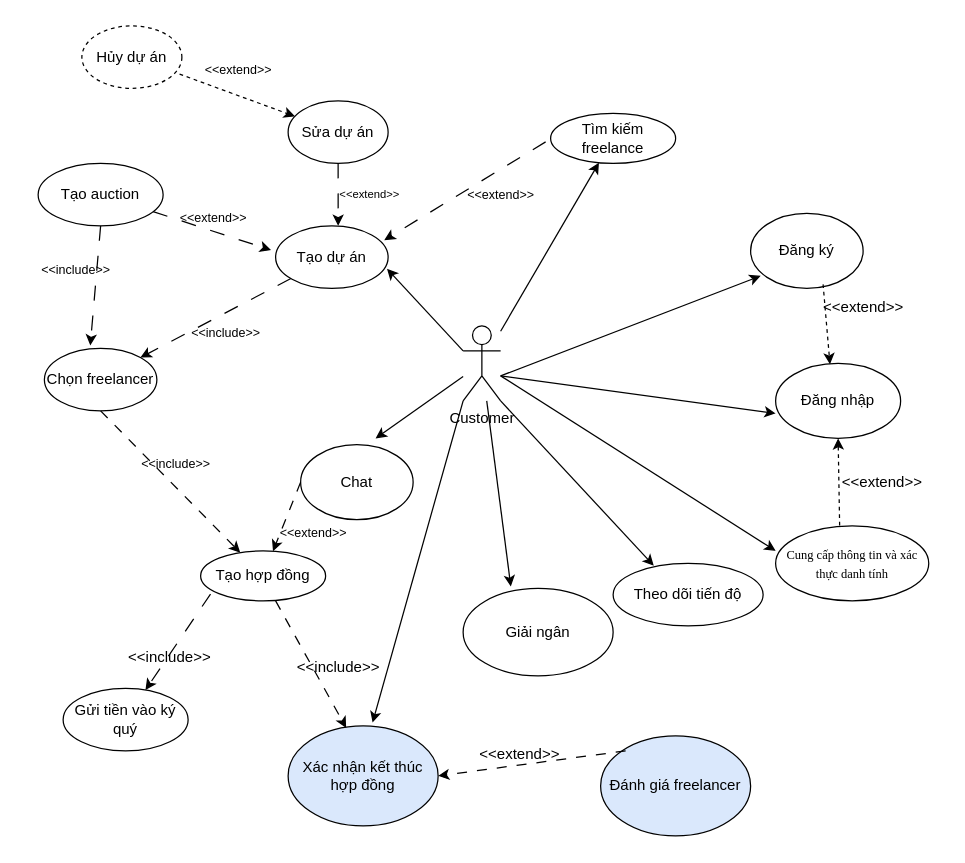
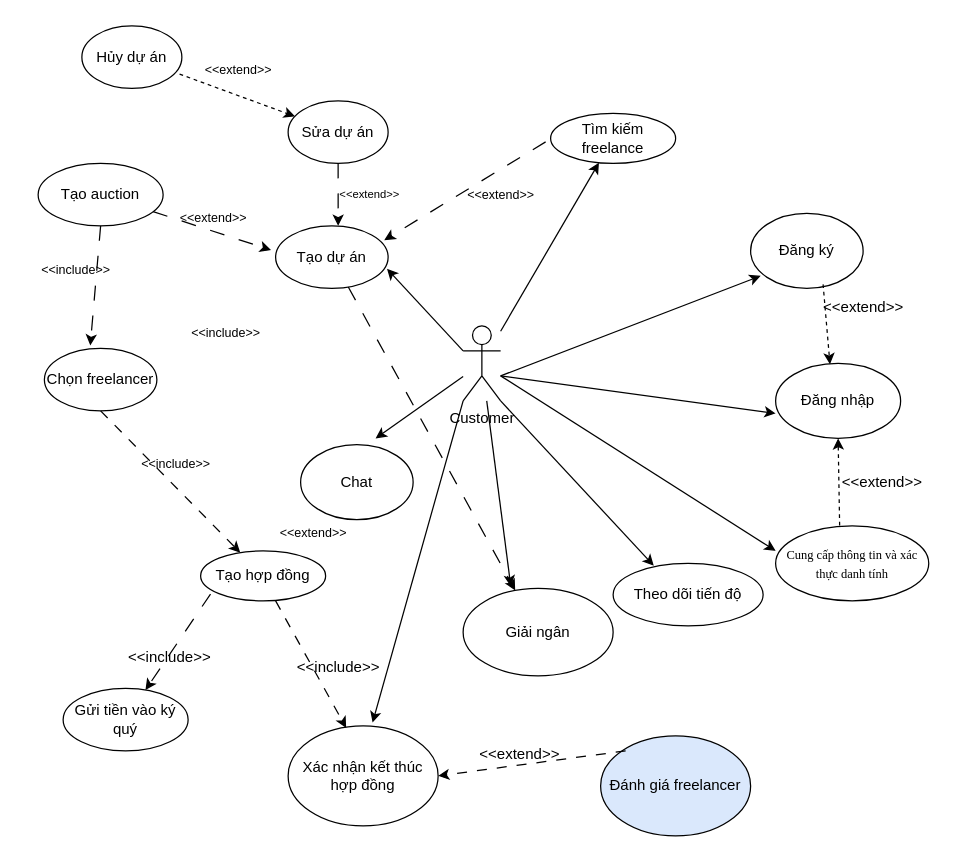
node "Hủy dự án": style dashed -> solid
edge "Tạo dự án" -> "Chọn freelancer": now "Tạo dự án" -> "Giải ngân"
edge "Chat" -> "Tạo hợp đồng": removed
node "Xác nhận kết thúc hợp đồng": fillcolor #dae8fc -> #ffffff
